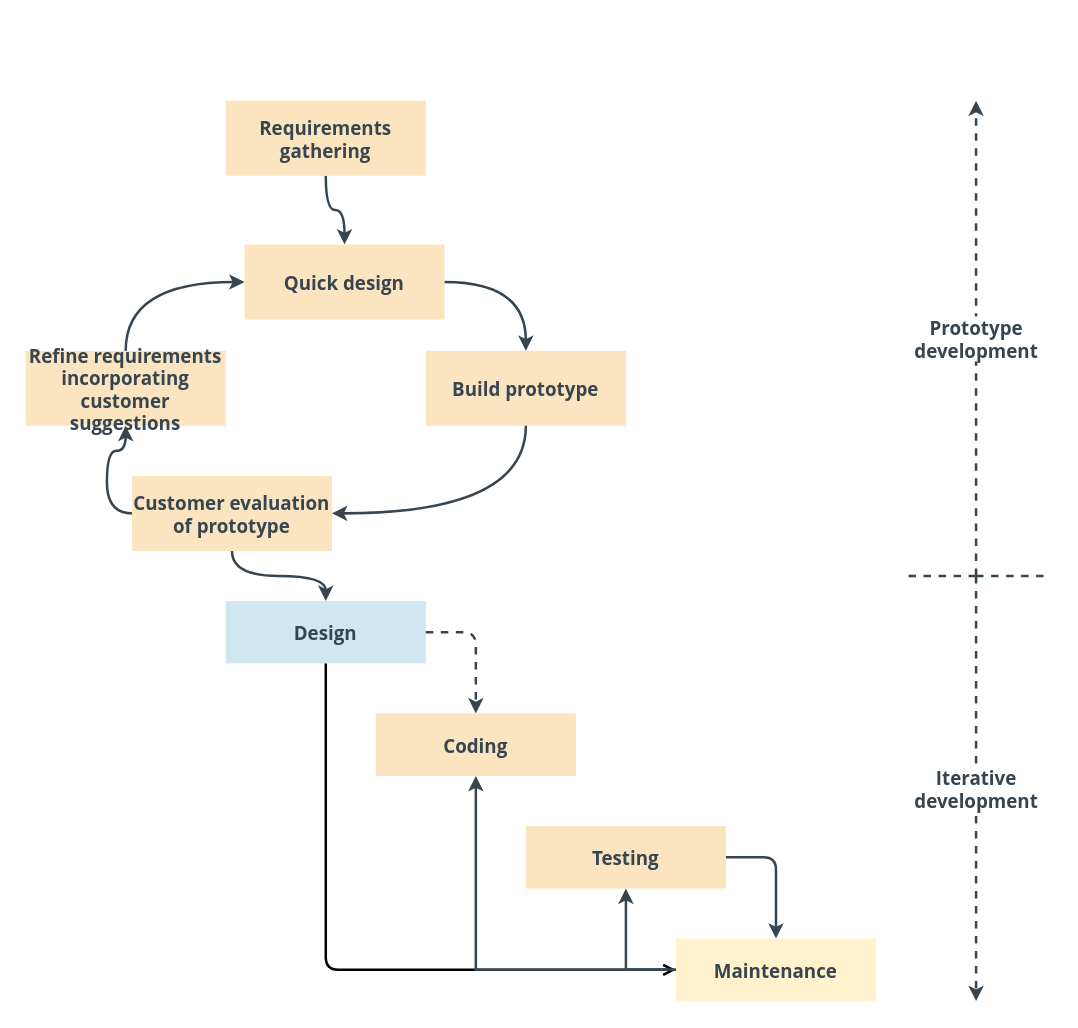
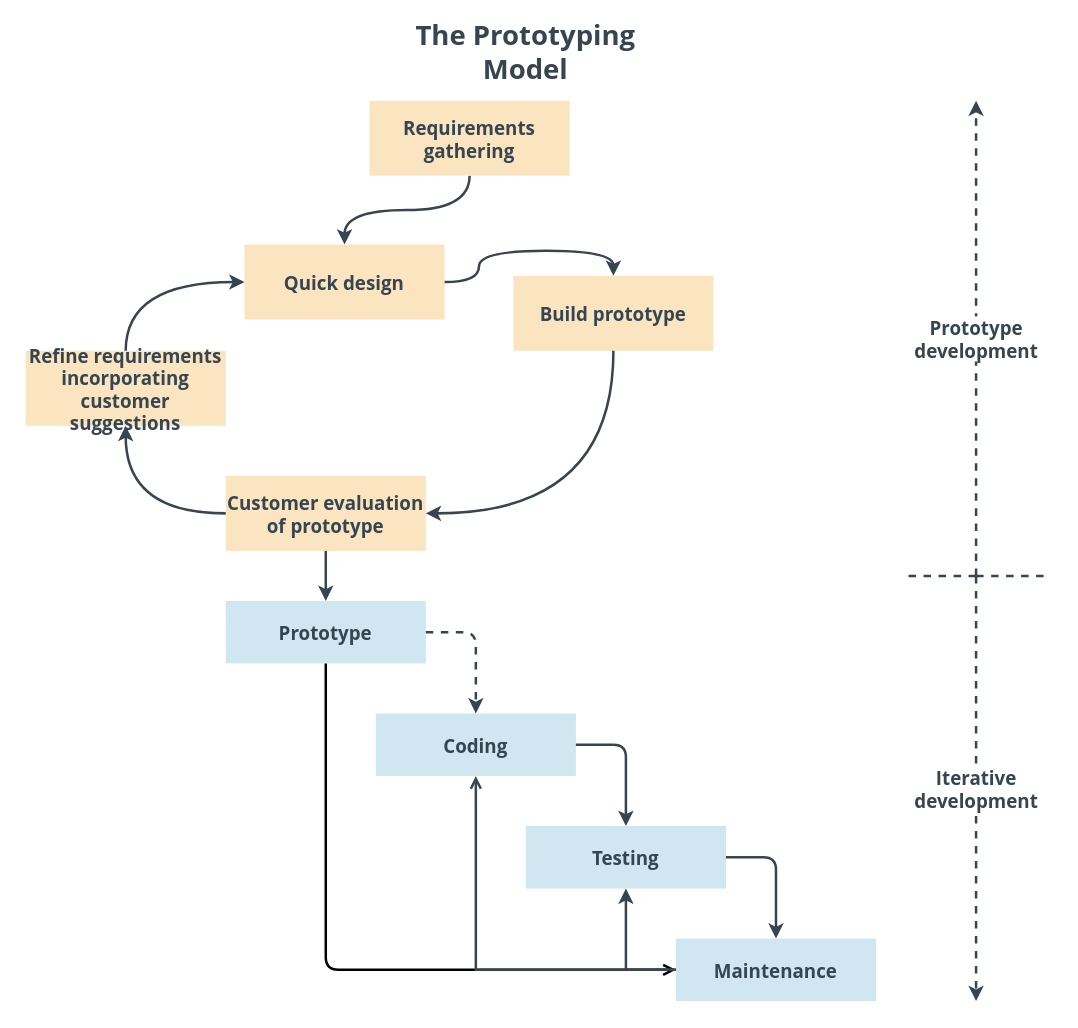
node "The Prototyping Model": added
node "Requirements gathering": moved (326, 138) -> (469, 138)
node "Build prototype": moved (526, 388) -> (613, 313)
node "Customer evaluation of prototype": moved (232, 513) -> (326, 513)
node "Design": label "Design" -> "Prototype"
node "Coding": fillcolor #fbe5c0 -> #d0e6f0
edge "Coding" -> "Testing": added
edge "Maintenance" -> "Coding": arrowhead classic -> open
node "Testing": fillcolor #fbe5c0 -> #d0e6f0
node "Maintenance": fillcolor #fff2cc -> #d0e6f0
